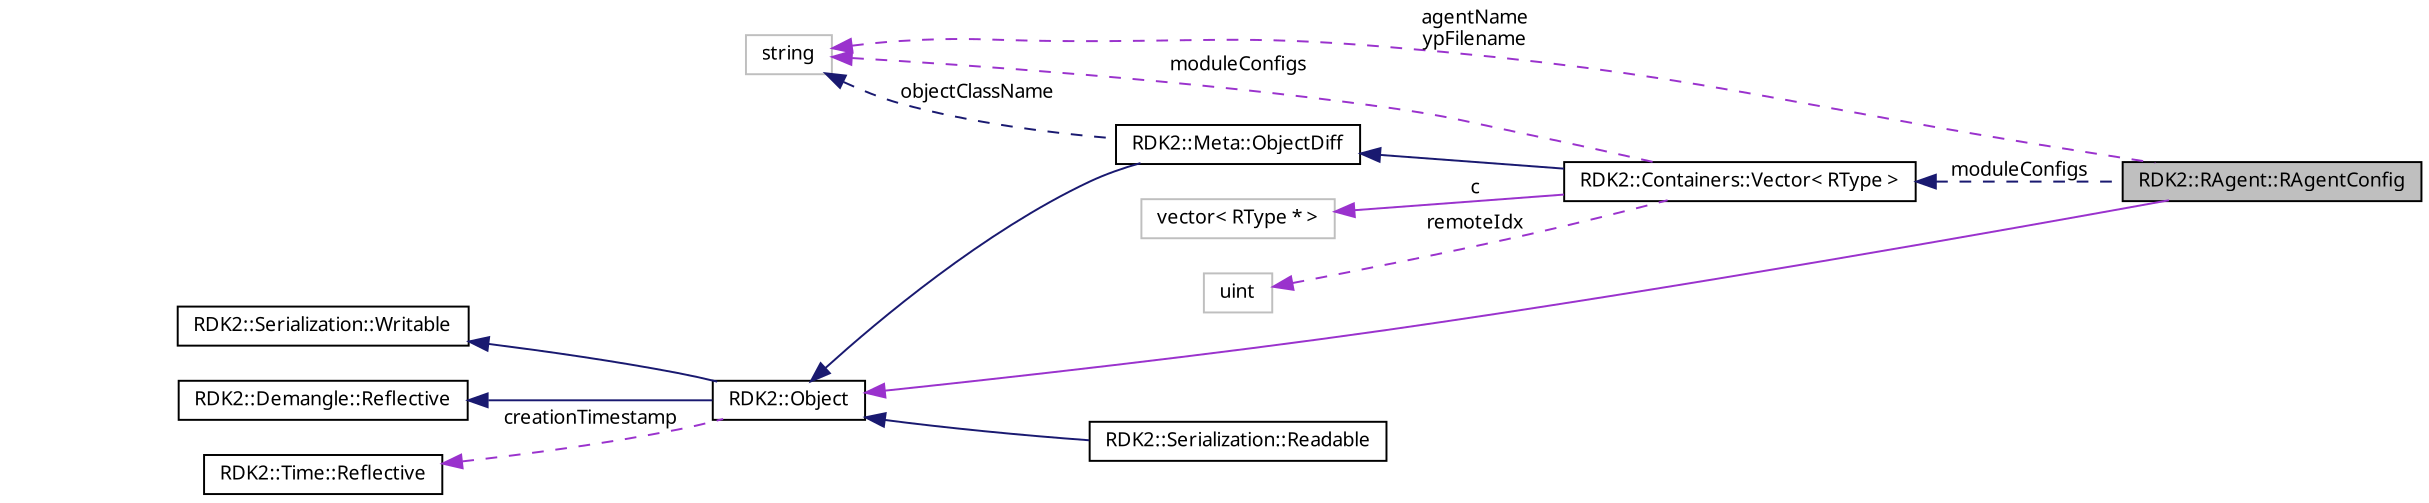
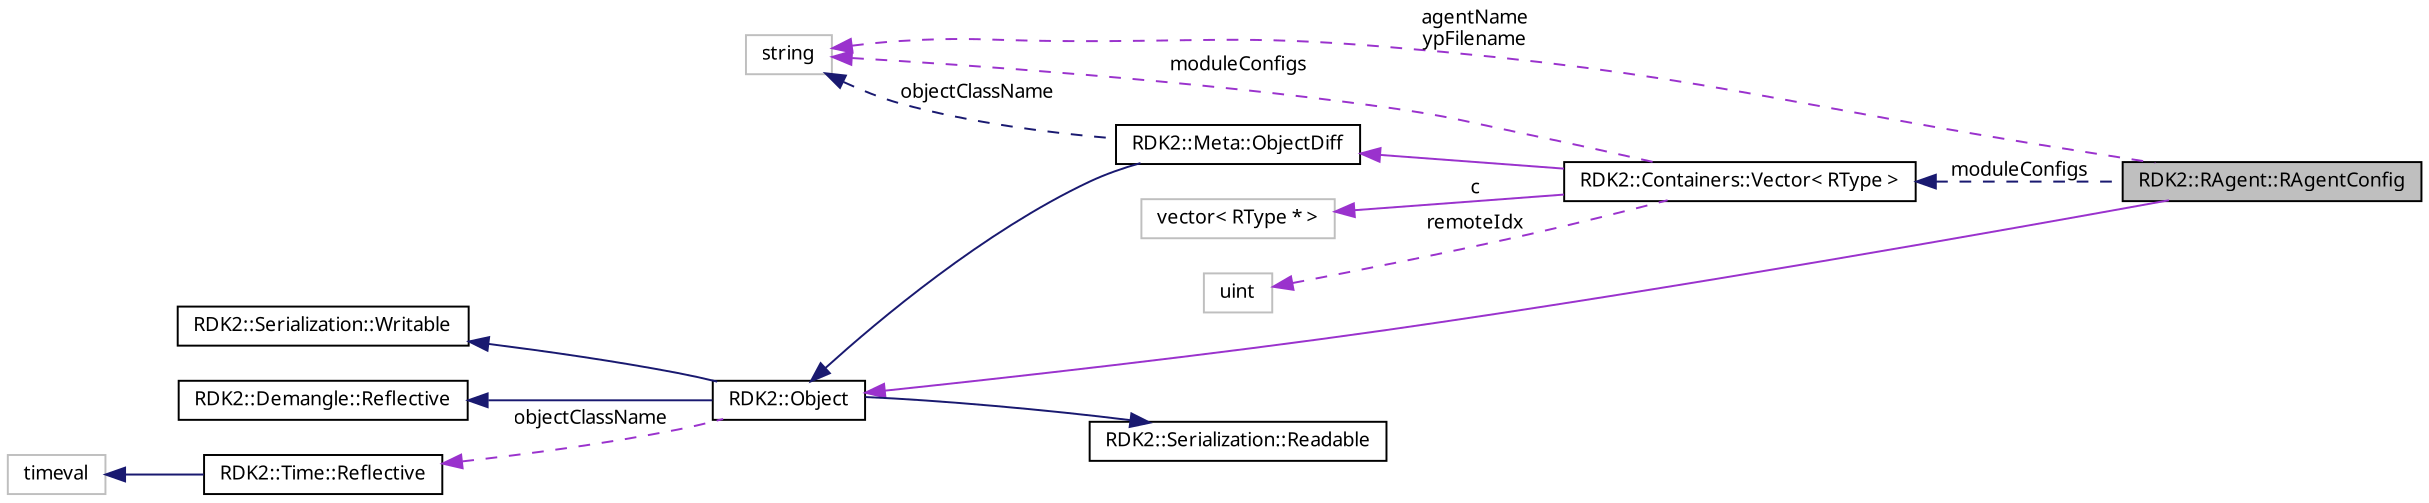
edge "RDK2::Containers::Vector< RType >" -> "RDK2::Meta::ObjectDiff": color midnightblue -> darkorchid3
edge "RDK2::Object" -> "RDK2::Time::Reflective": label "creationTimestamp" -> "objectClassName"
edge "RDK2::Serialization::Readable" -> "RDK2::Object": reversed
node "timeval": added
